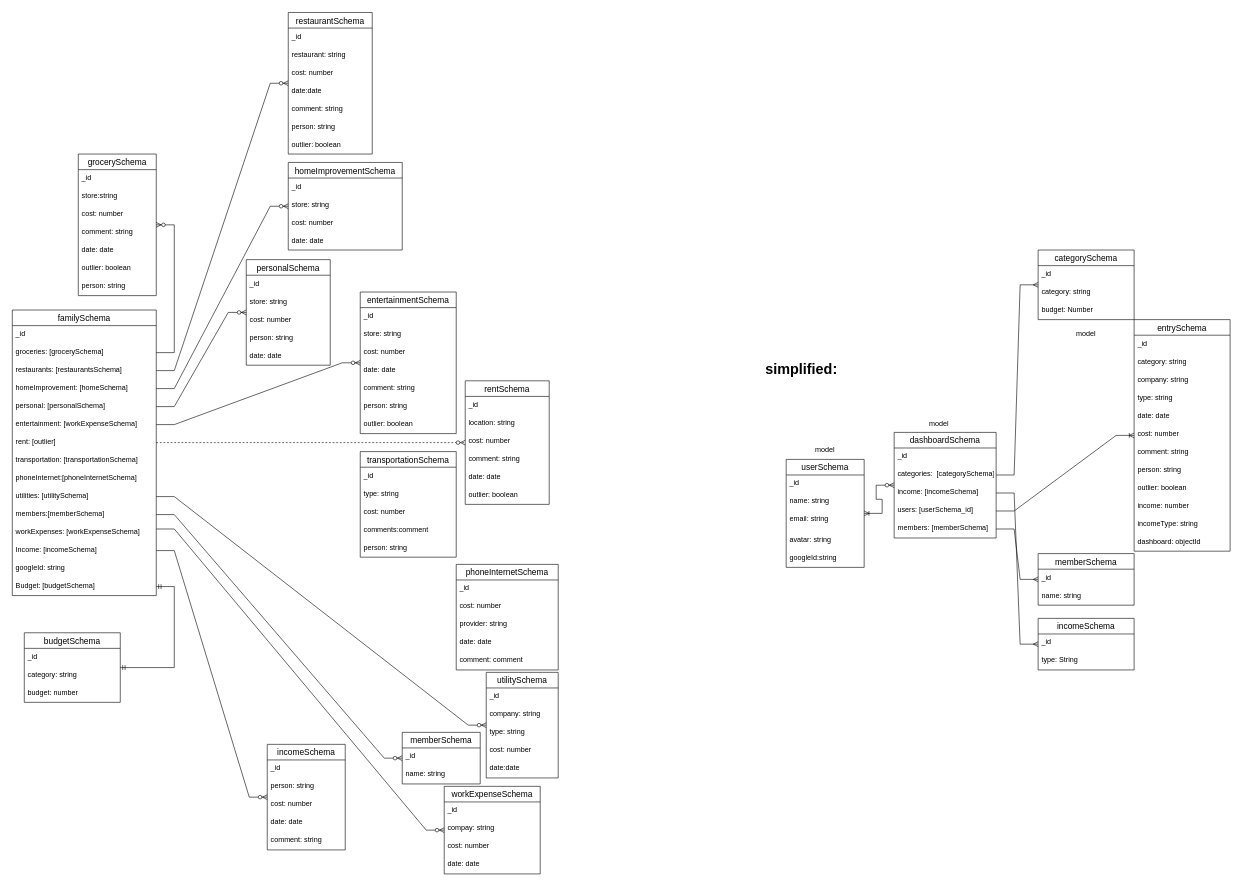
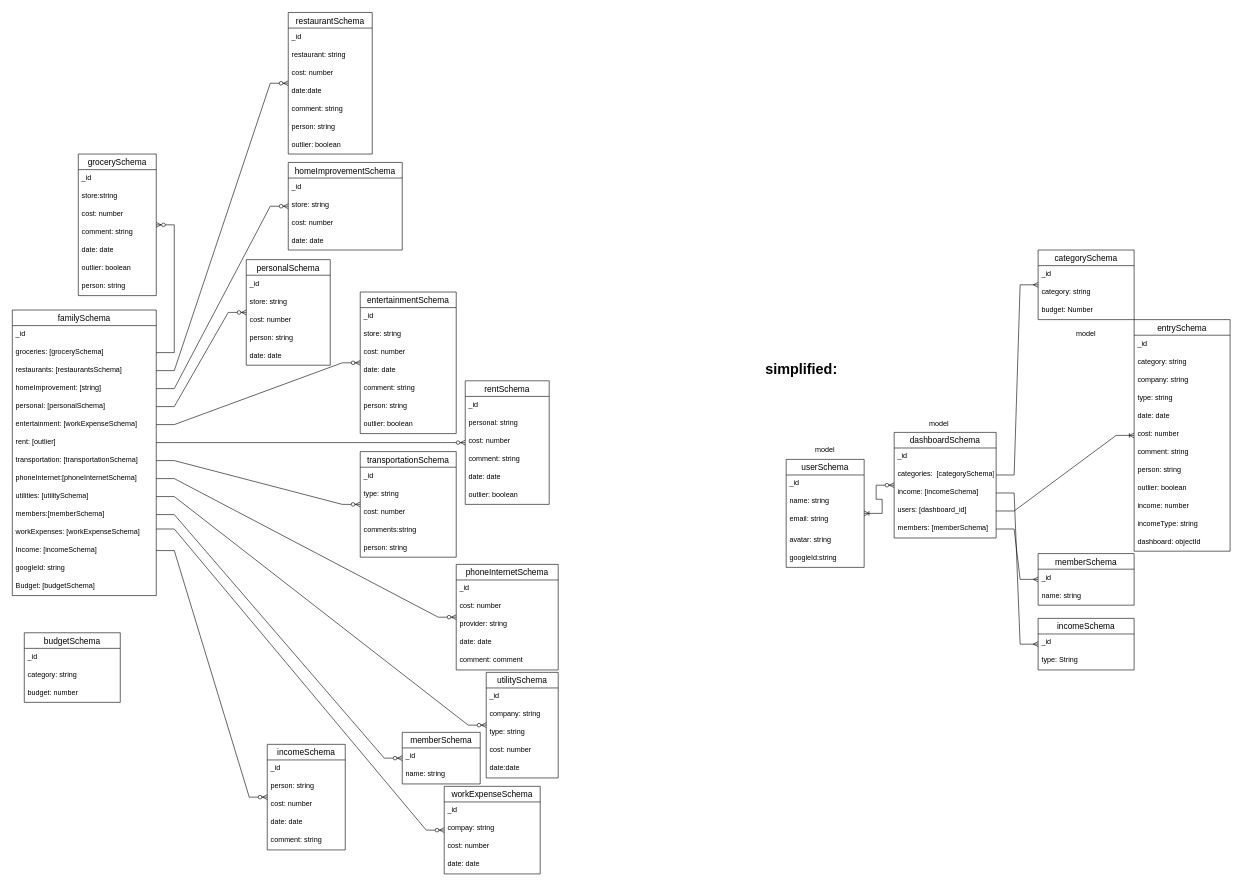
node "homeImprovement: [homeSchema]": label "homeImprovement: [homeSchema]" -> "homeImprovement: [string]"
node "location: string": label "location: string" -> "personal: string"
edge "rent: [outlier]" -> "rentSchema": style dashed -> solid
edge "transportation: [transportationSchema]" -> "transportationSchema": added
node "users: [userSchema_id]": label "users: [userSchema_id]" -> "users: [dashboard_id]"
node "comments:comment": label "comments:comment" -> "comments:string"
edge "phoneInternet:[phoneInternetSchema]" -> "phoneInternetSchema": added
edge "Budget: [budgetSchema]" -- "budgetSchema": removed
